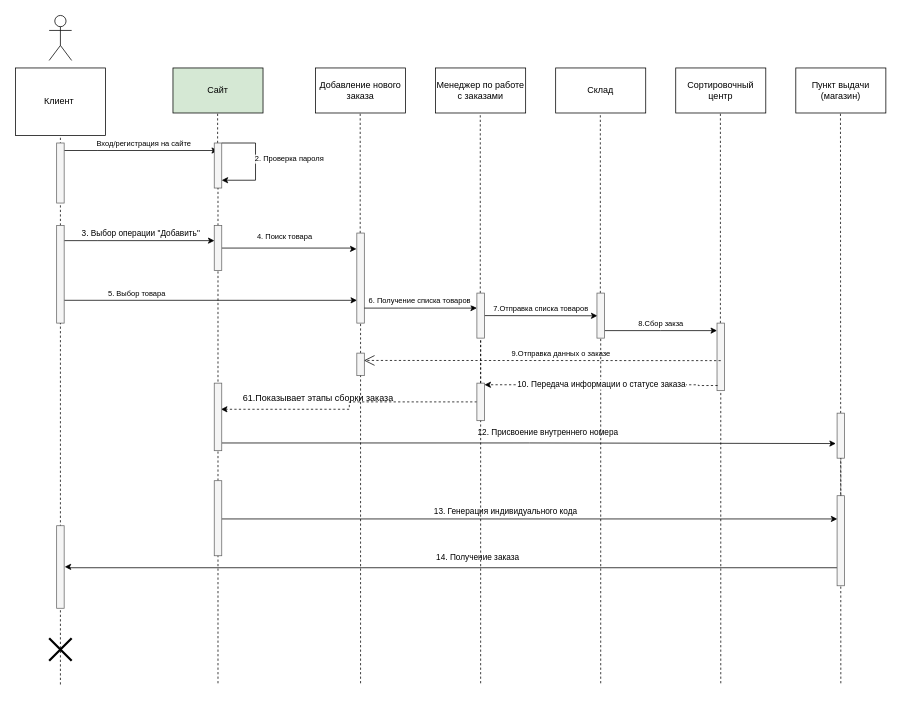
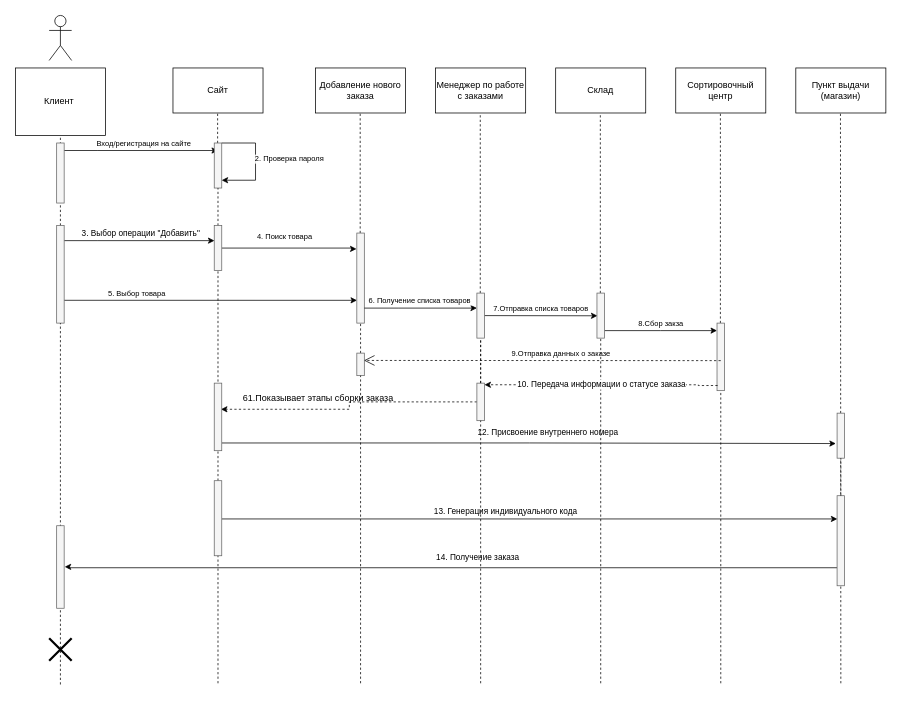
node "Сайт": fillcolor #d5e8d4 -> #ffffff
